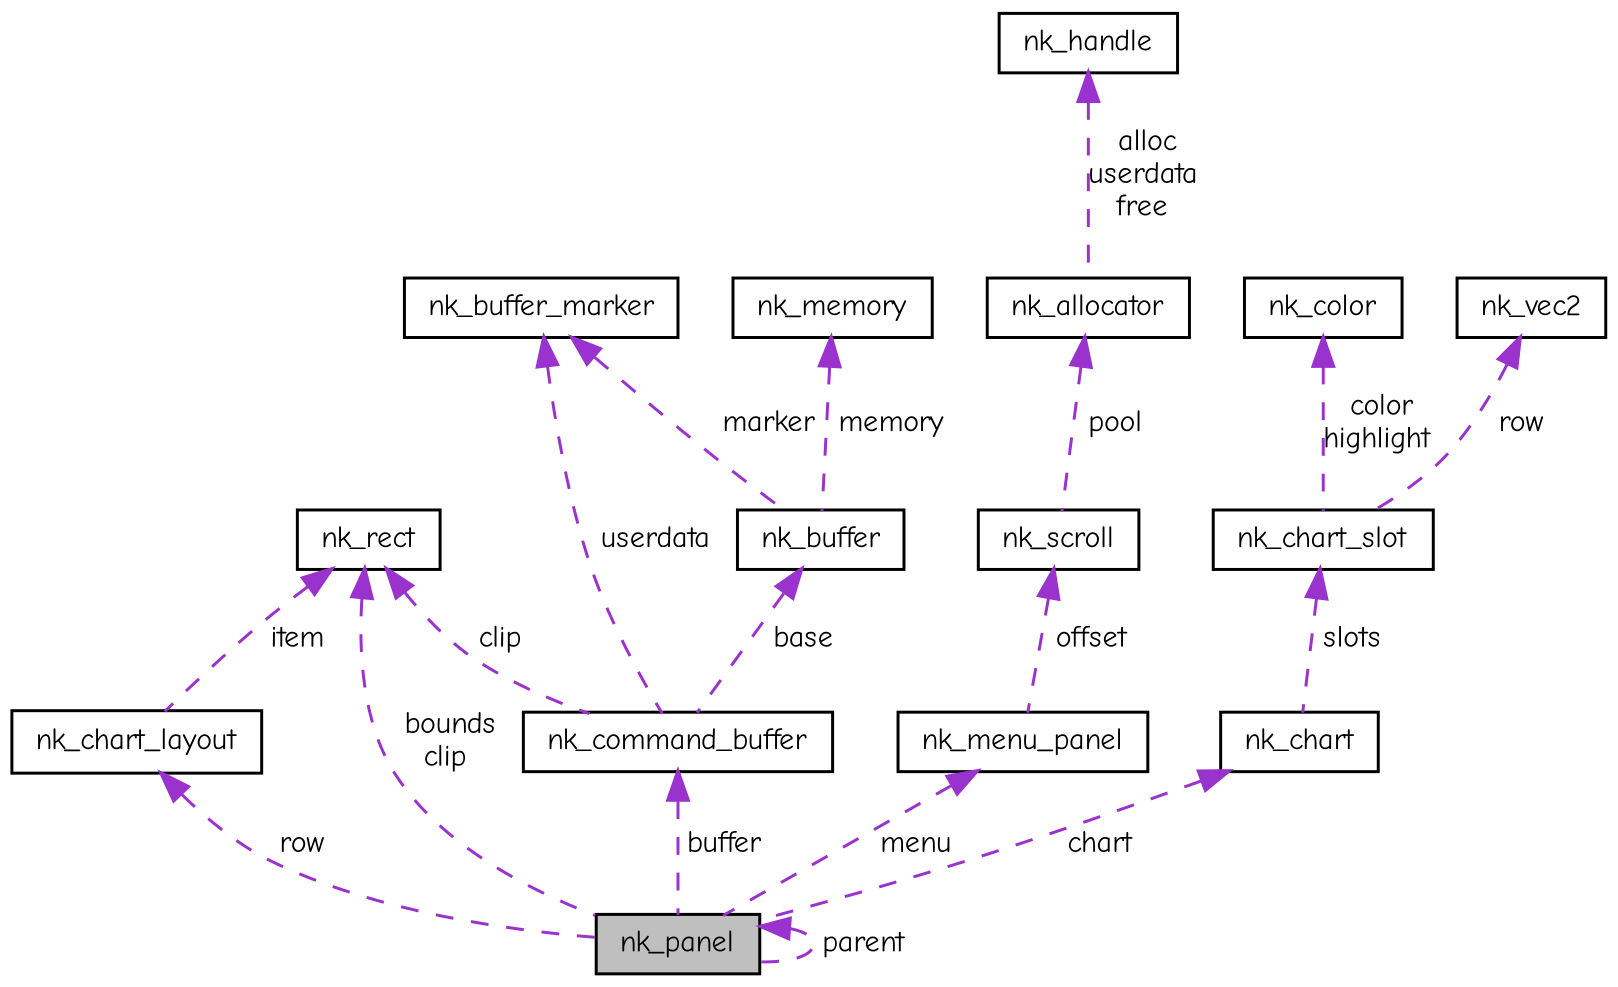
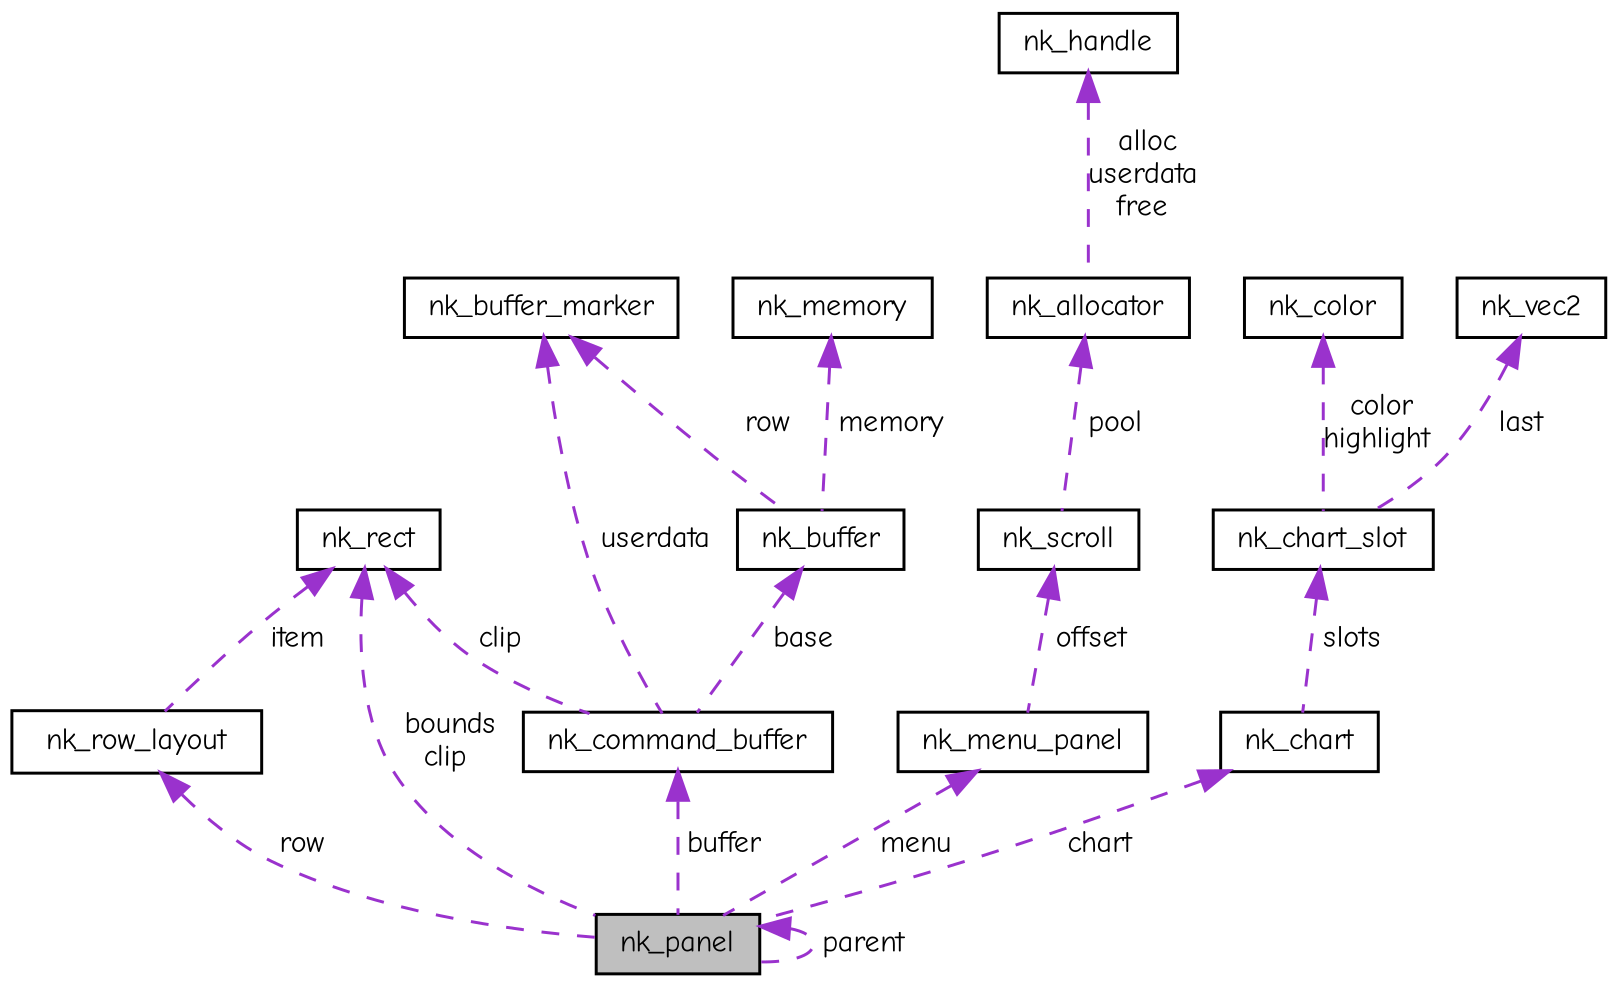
edge "nk_buffer" -> "nk_buffer_marker": label " marker" -> " row"
edge "nk_chart_slot" -> "nk_vec2": label " row" -> " last"
node "nk_chart_layout": label "nk_chart_layout" -> "nk_row_layout"
